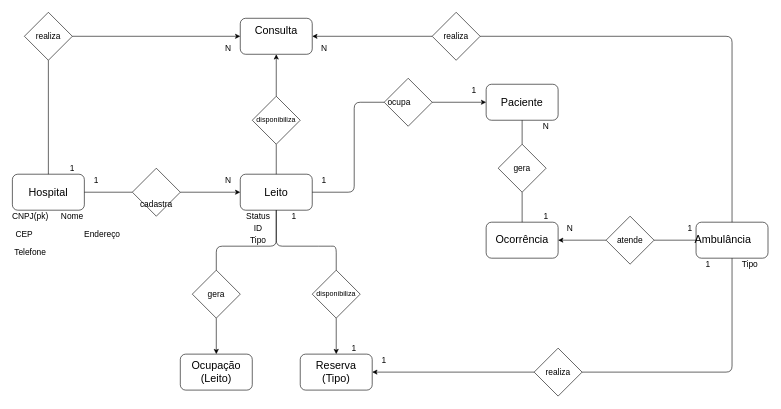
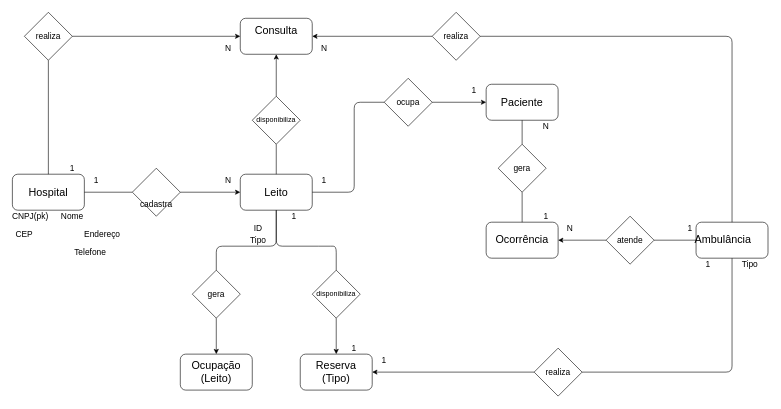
node "ocupa": moved (399, 102) -> (408, 102)
node "Status": removed
node "Telefone": moved (30, 252) -> (90, 252)
